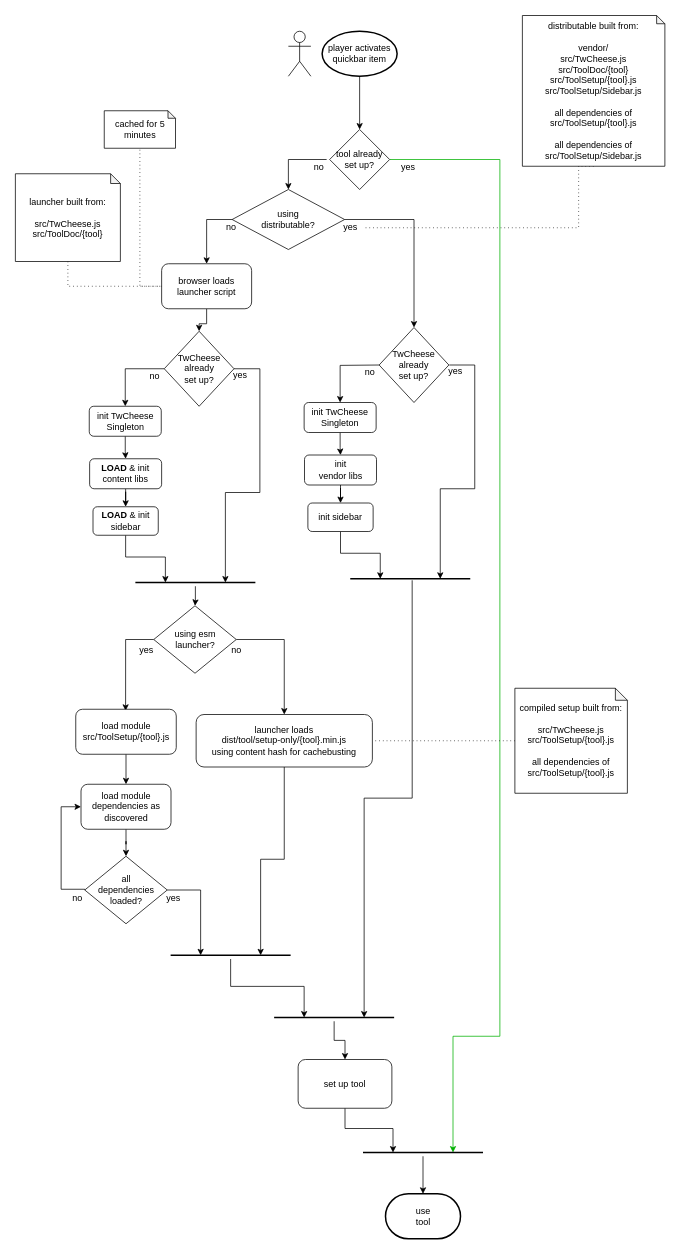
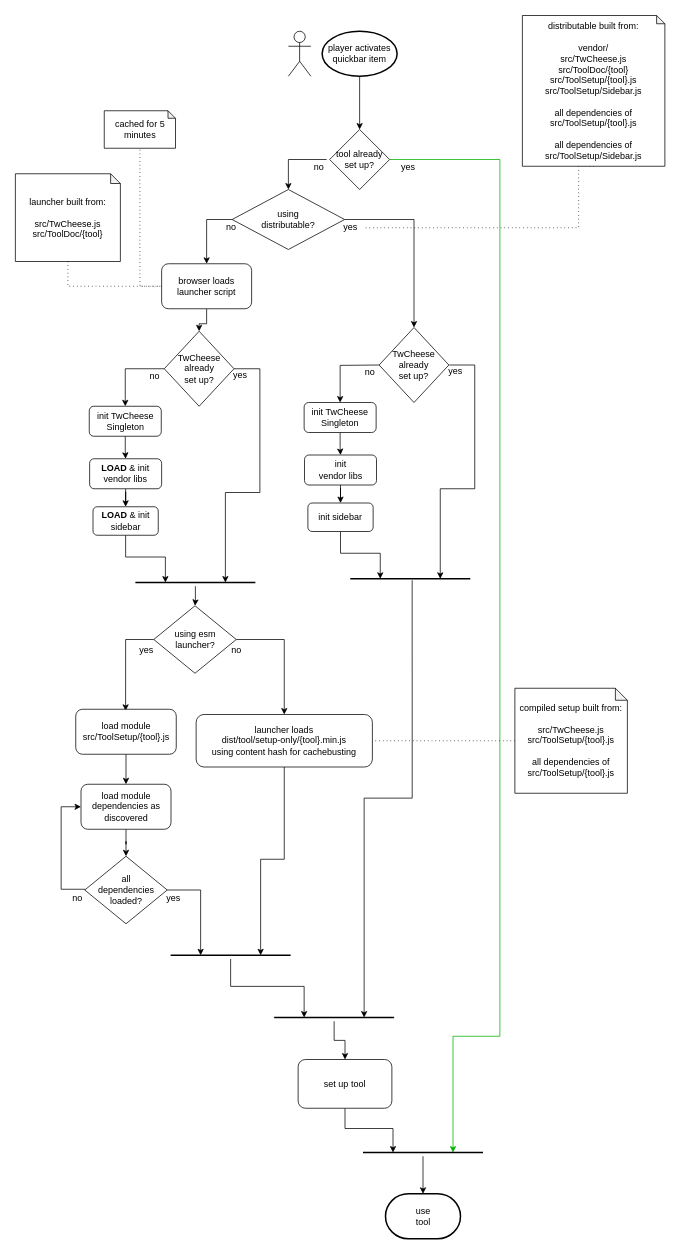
node "LOAD & init content libs": label "LOAD & init content libs" -> "LOAD & init vendor libs"
